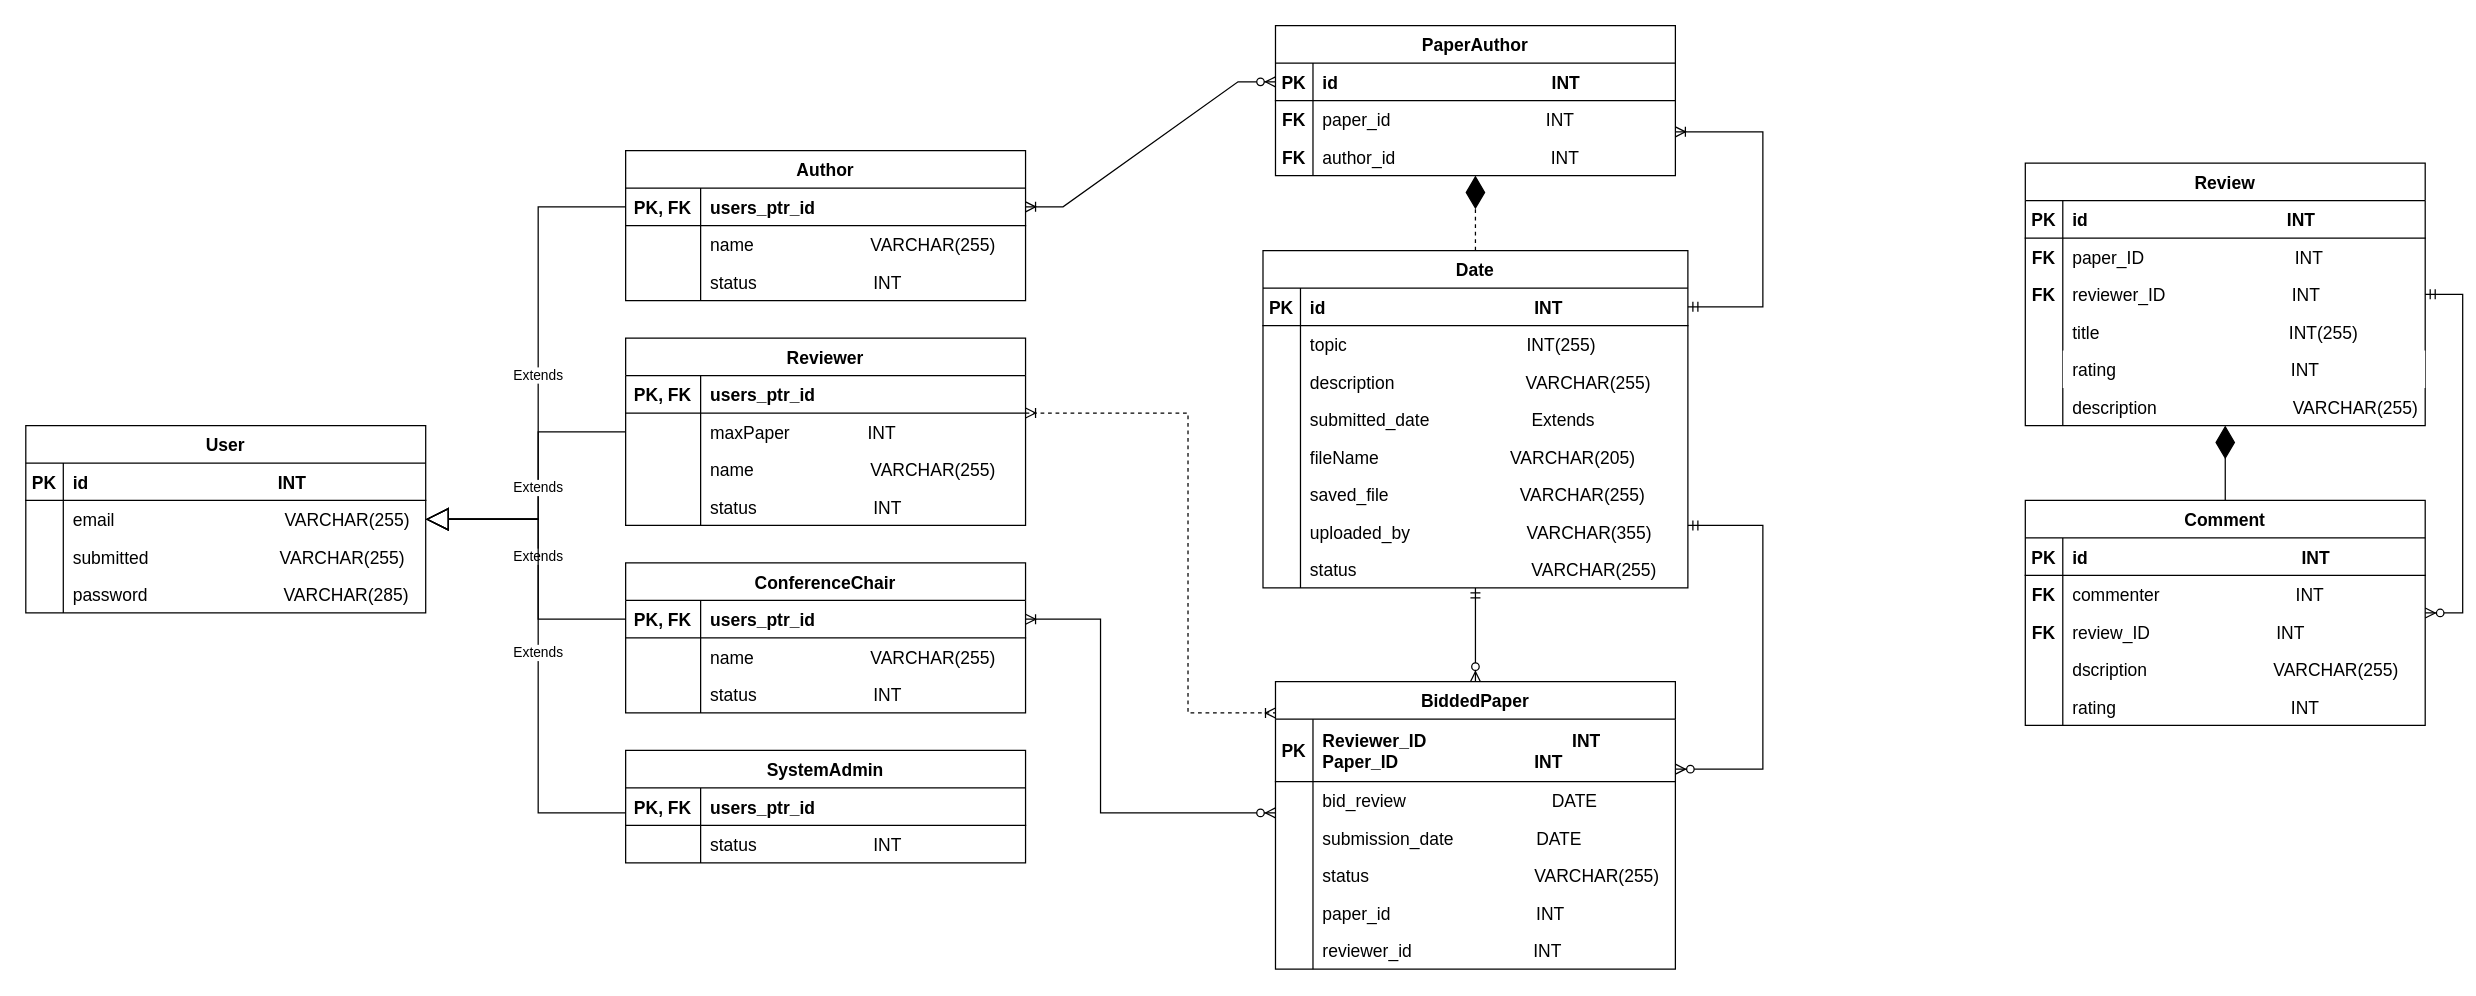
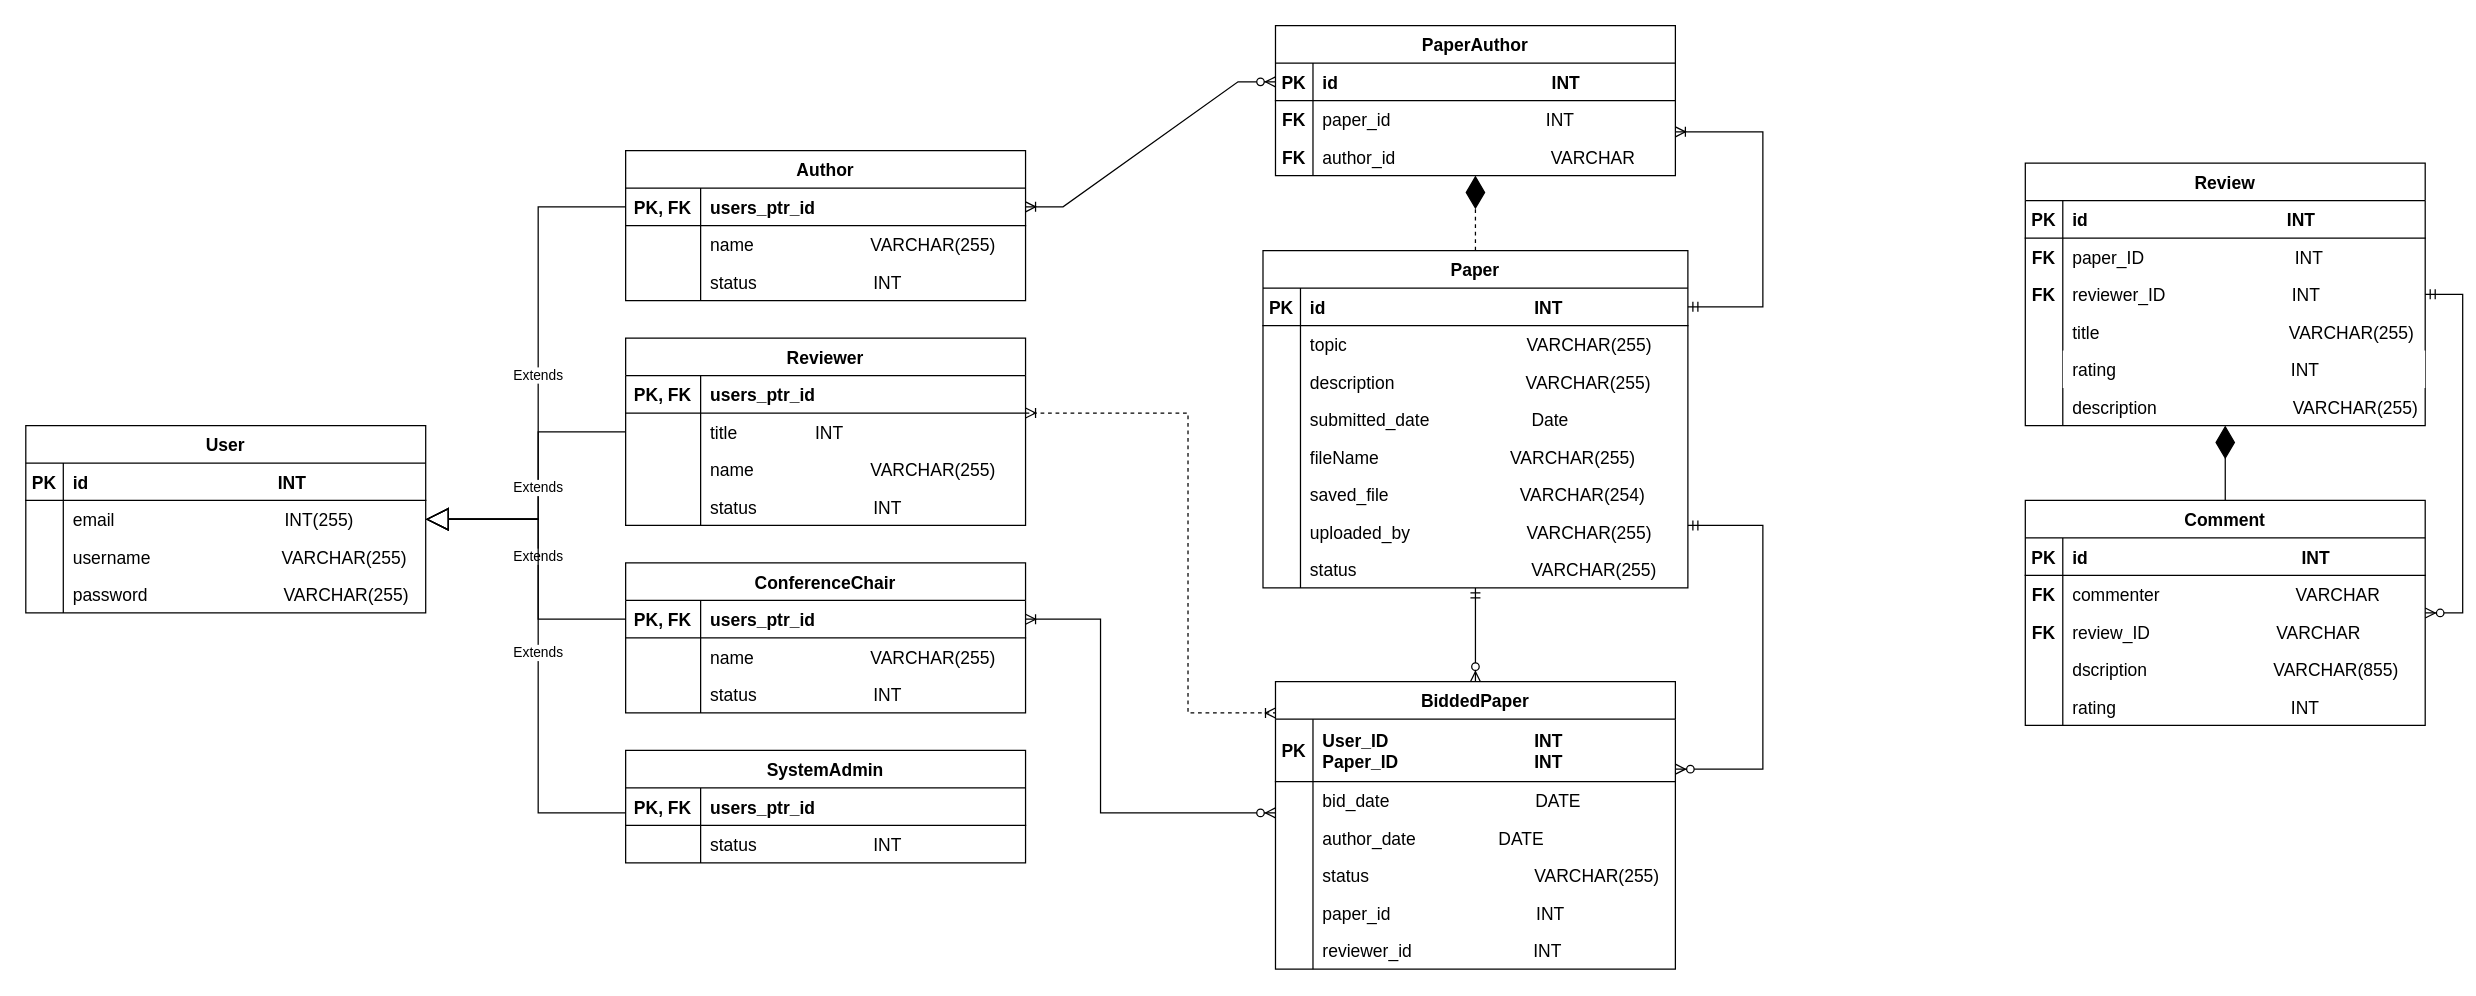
node "author_id INT": label "author_id INT" -> "author_id VARCHAR"
node "Date": label "Date" -> "Paper"
node "title INT(255)": label "title INT(255)" -> "title VARCHAR(255)"
node "topic INT(255)": label "topic INT(255)" -> "topic VARCHAR(255)"
node "submitted_date Extends": label "submitted_date Extends" -> "submitted_date Date"
node "maxPaper INT": label "maxPaper INT" -> "title INT"
node "fileName VARCHAR(205)": label "fileName VARCHAR(205)" -> "fileName VARCHAR(255)"
node "saved_file VARCHAR(255)": label "saved_file VARCHAR(255)" -> "saved_file VARCHAR(254)"
node "email VARCHAR(255)": label "email VARCHAR(255)" -> "email INT(255)"
node "uploaded_by VARCHAR(355)": label "uploaded_by VARCHAR(355)" -> "uploaded_by VARCHAR(255)"
node "submitted VARCHAR(255)": label "submitted VARCHAR(255)" -> "username VARCHAR(255)"
node "password VARCHAR(285)": label "password VARCHAR(285)" -> "password VARCHAR(255)"
node "commenter INT": label "commenter INT" -> "commenter VARCHAR"
node "review_ID INT": label "review_ID INT" -> "review_ID VARCHAR"
node "dscription VARCHAR(255)": label "dscription VARCHAR(255)" -> "dscription VARCHAR(855)"
node "Reviewer_ID INT Paper_ID INT": label "Reviewer_ID INT Paper_ID INT" -> "User_ID INT Paper_ID INT"
node "bid_review DATE": label "bid_review DATE" -> "bid_date DATE"
node "submission_date DATE": label "submission_date DATE" -> "author_date DATE"
